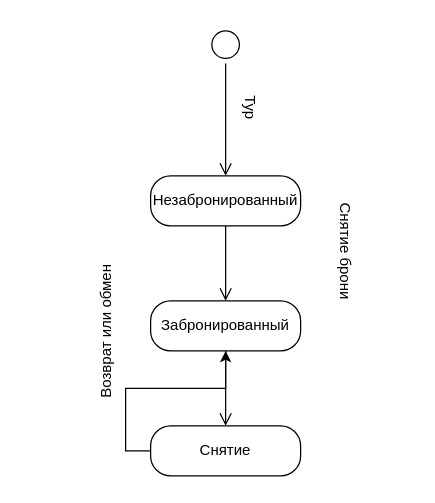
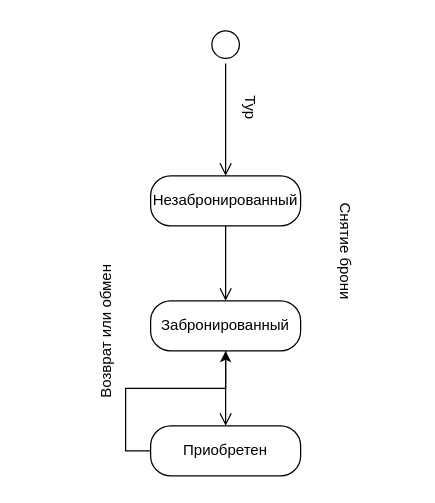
node "Снятие": label "Снятие" -> "Приобретен"
